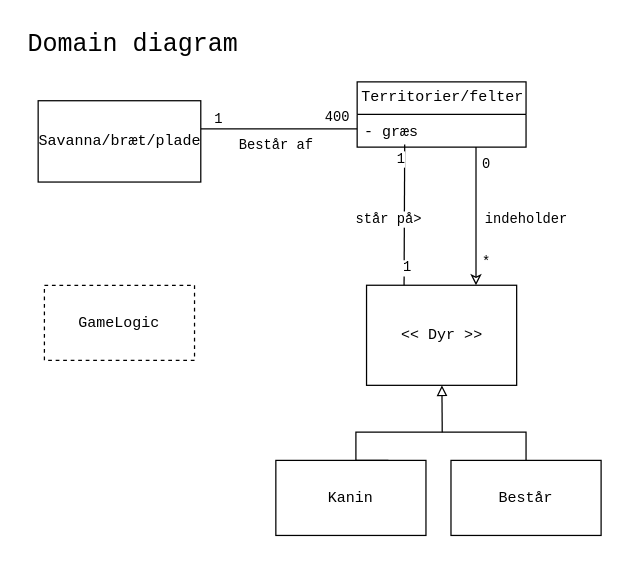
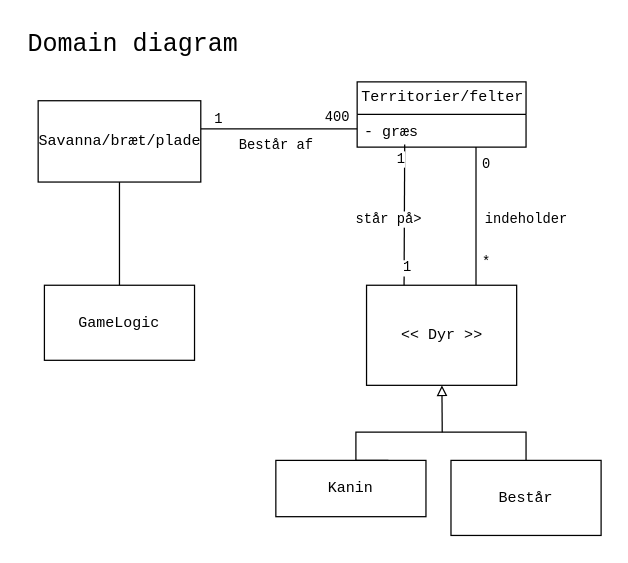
edge "Savanna/bræt/plade" -- "GameLogic": added
edge "Territorier/felter" -> "<< Dyr >>": arrowhead classic -> none
node "GameLogic": style dashed -> solid
node "Kanin": size 150x75 -> 150x56
